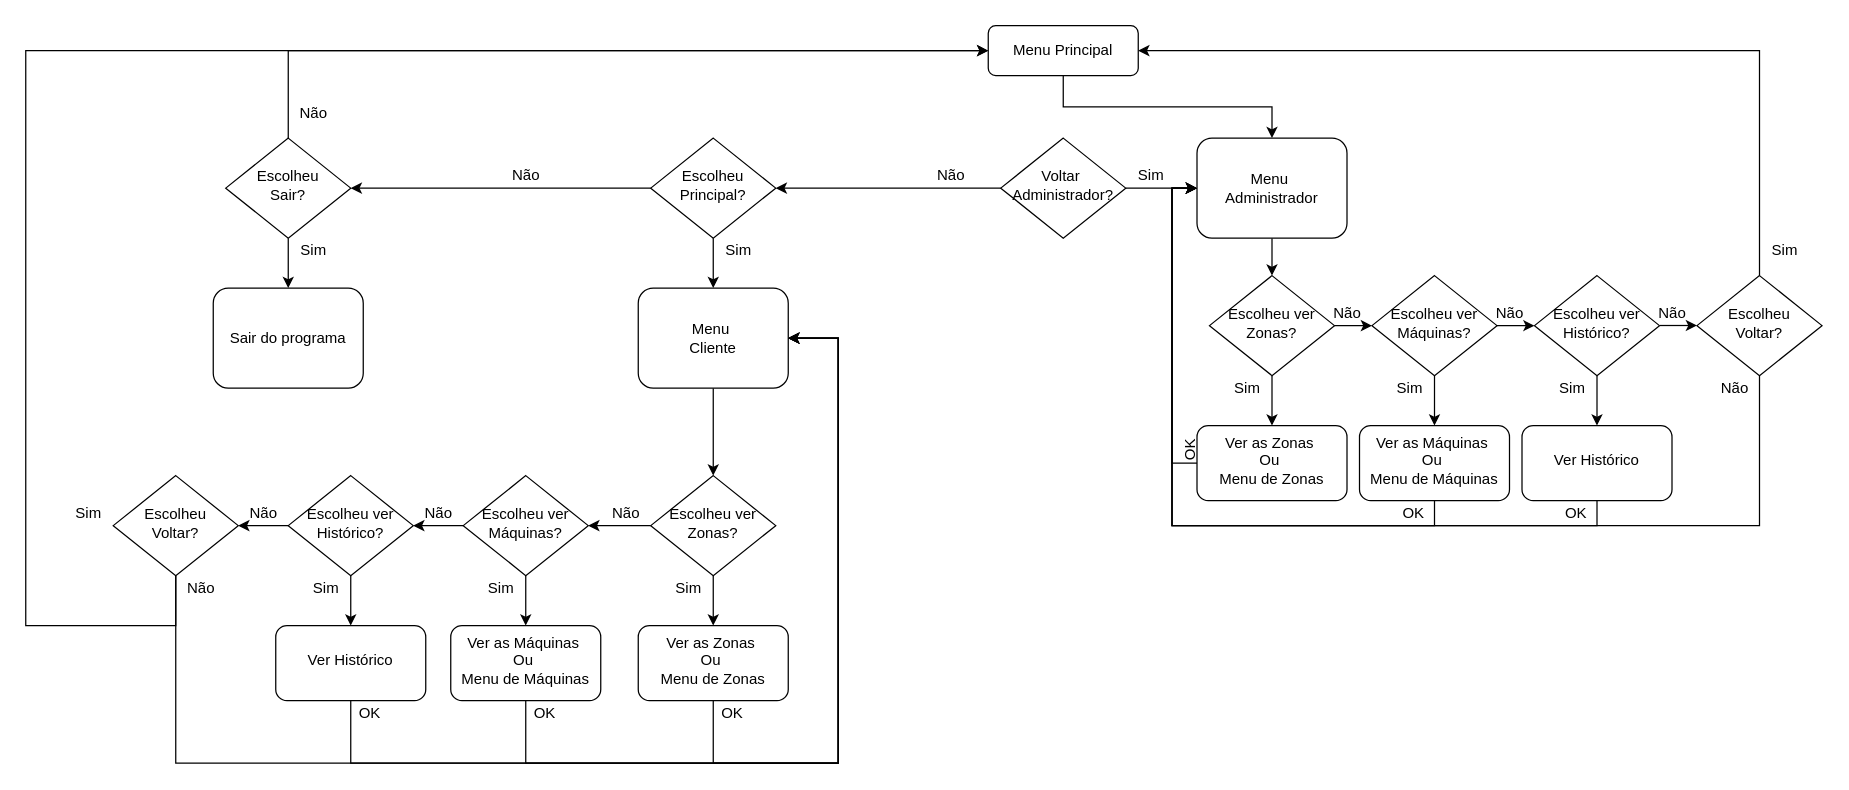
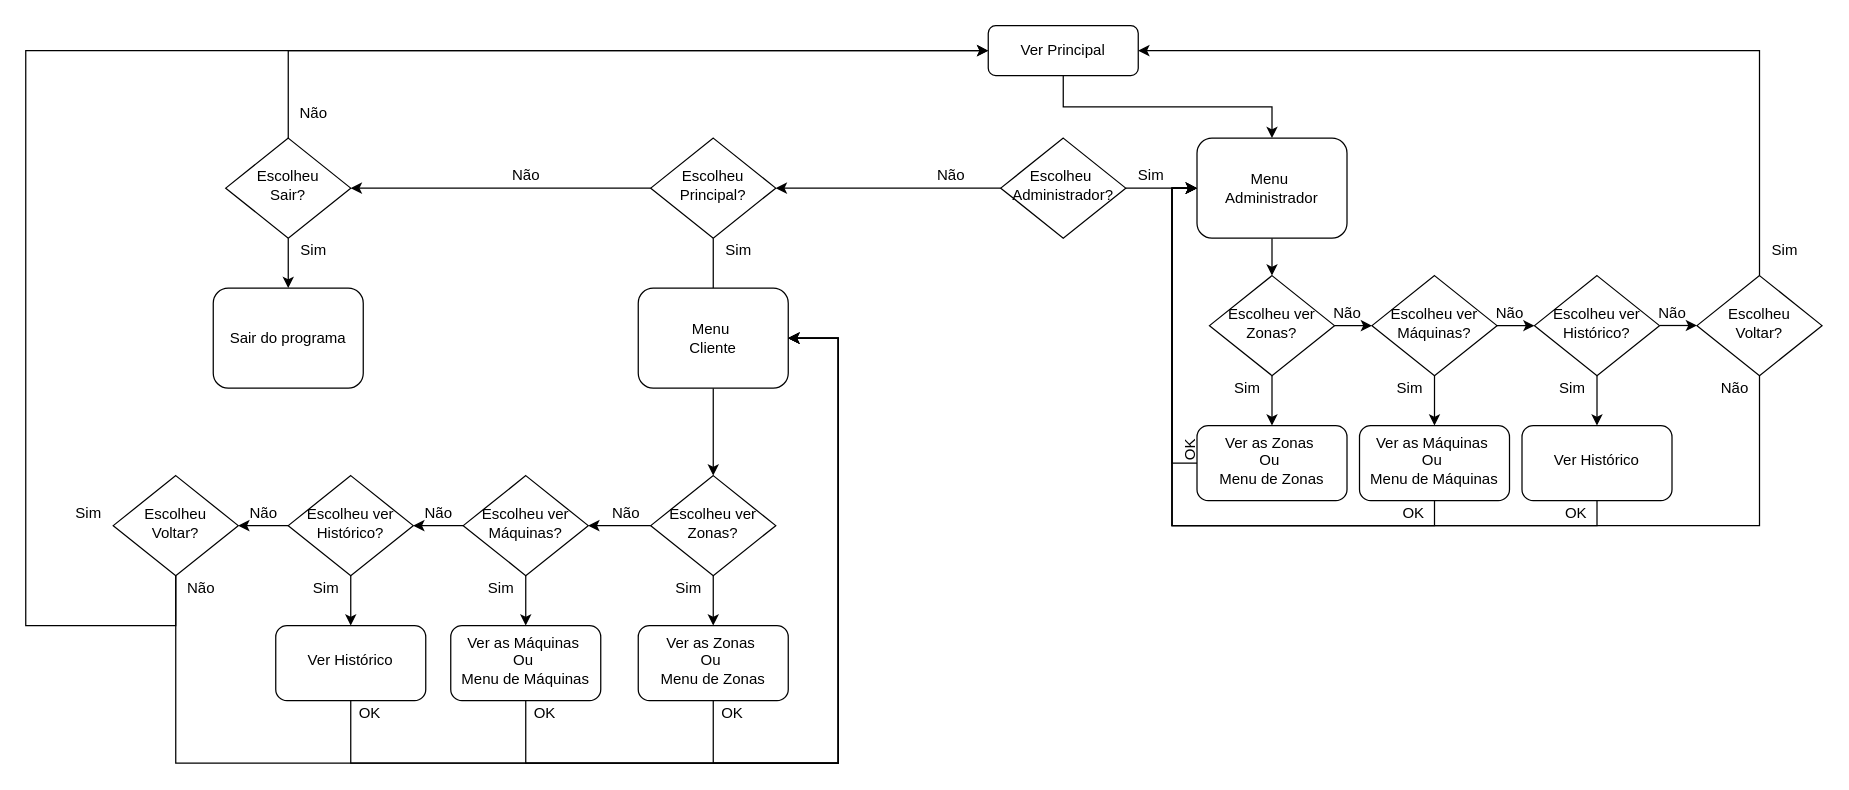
node "Menu Principal": label "Menu Principal" -> "Ver Principal"
node "Voltar Administrador?": label "Voltar Administrador?" -> "Escolheu Administrador?"
edge "Escolheu Principal?" -> "Menu Cliente": arrowhead classic -> none
